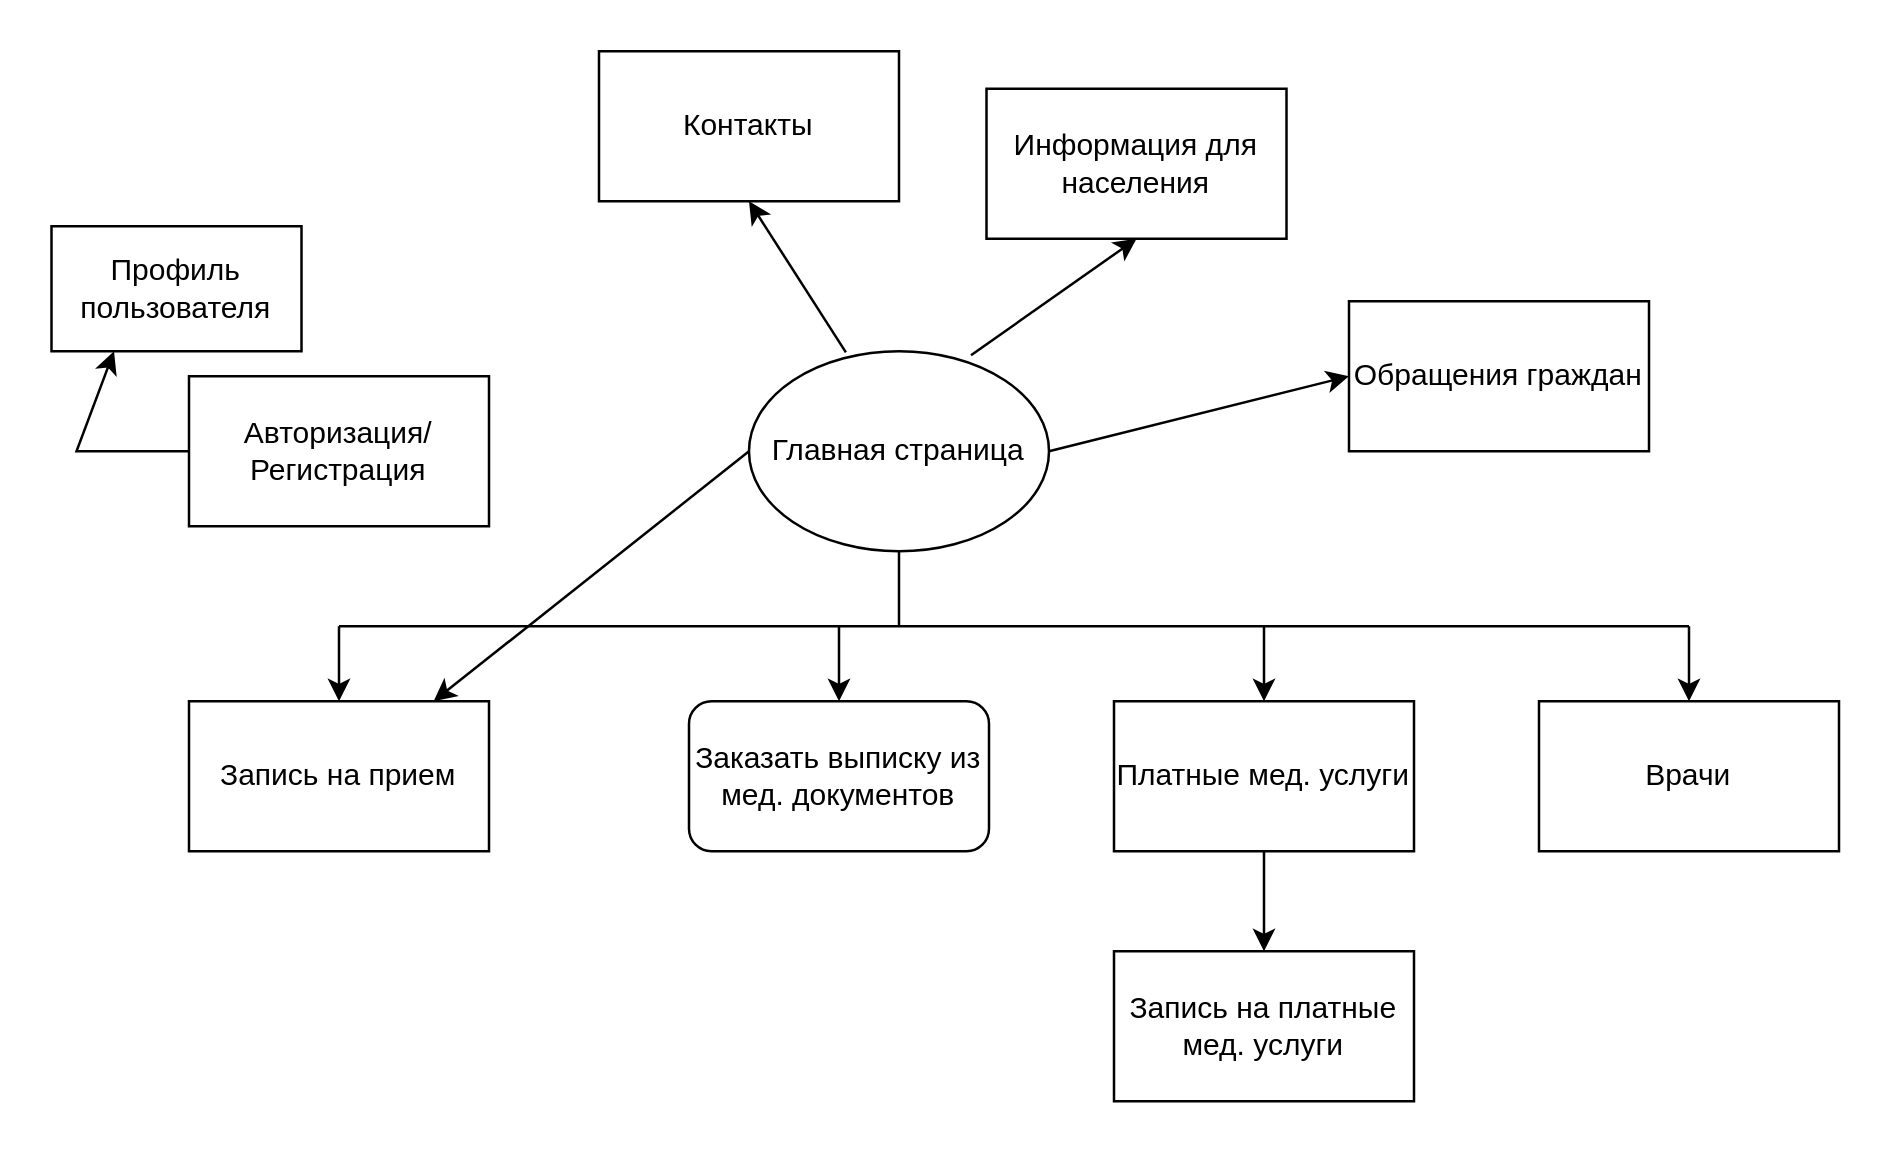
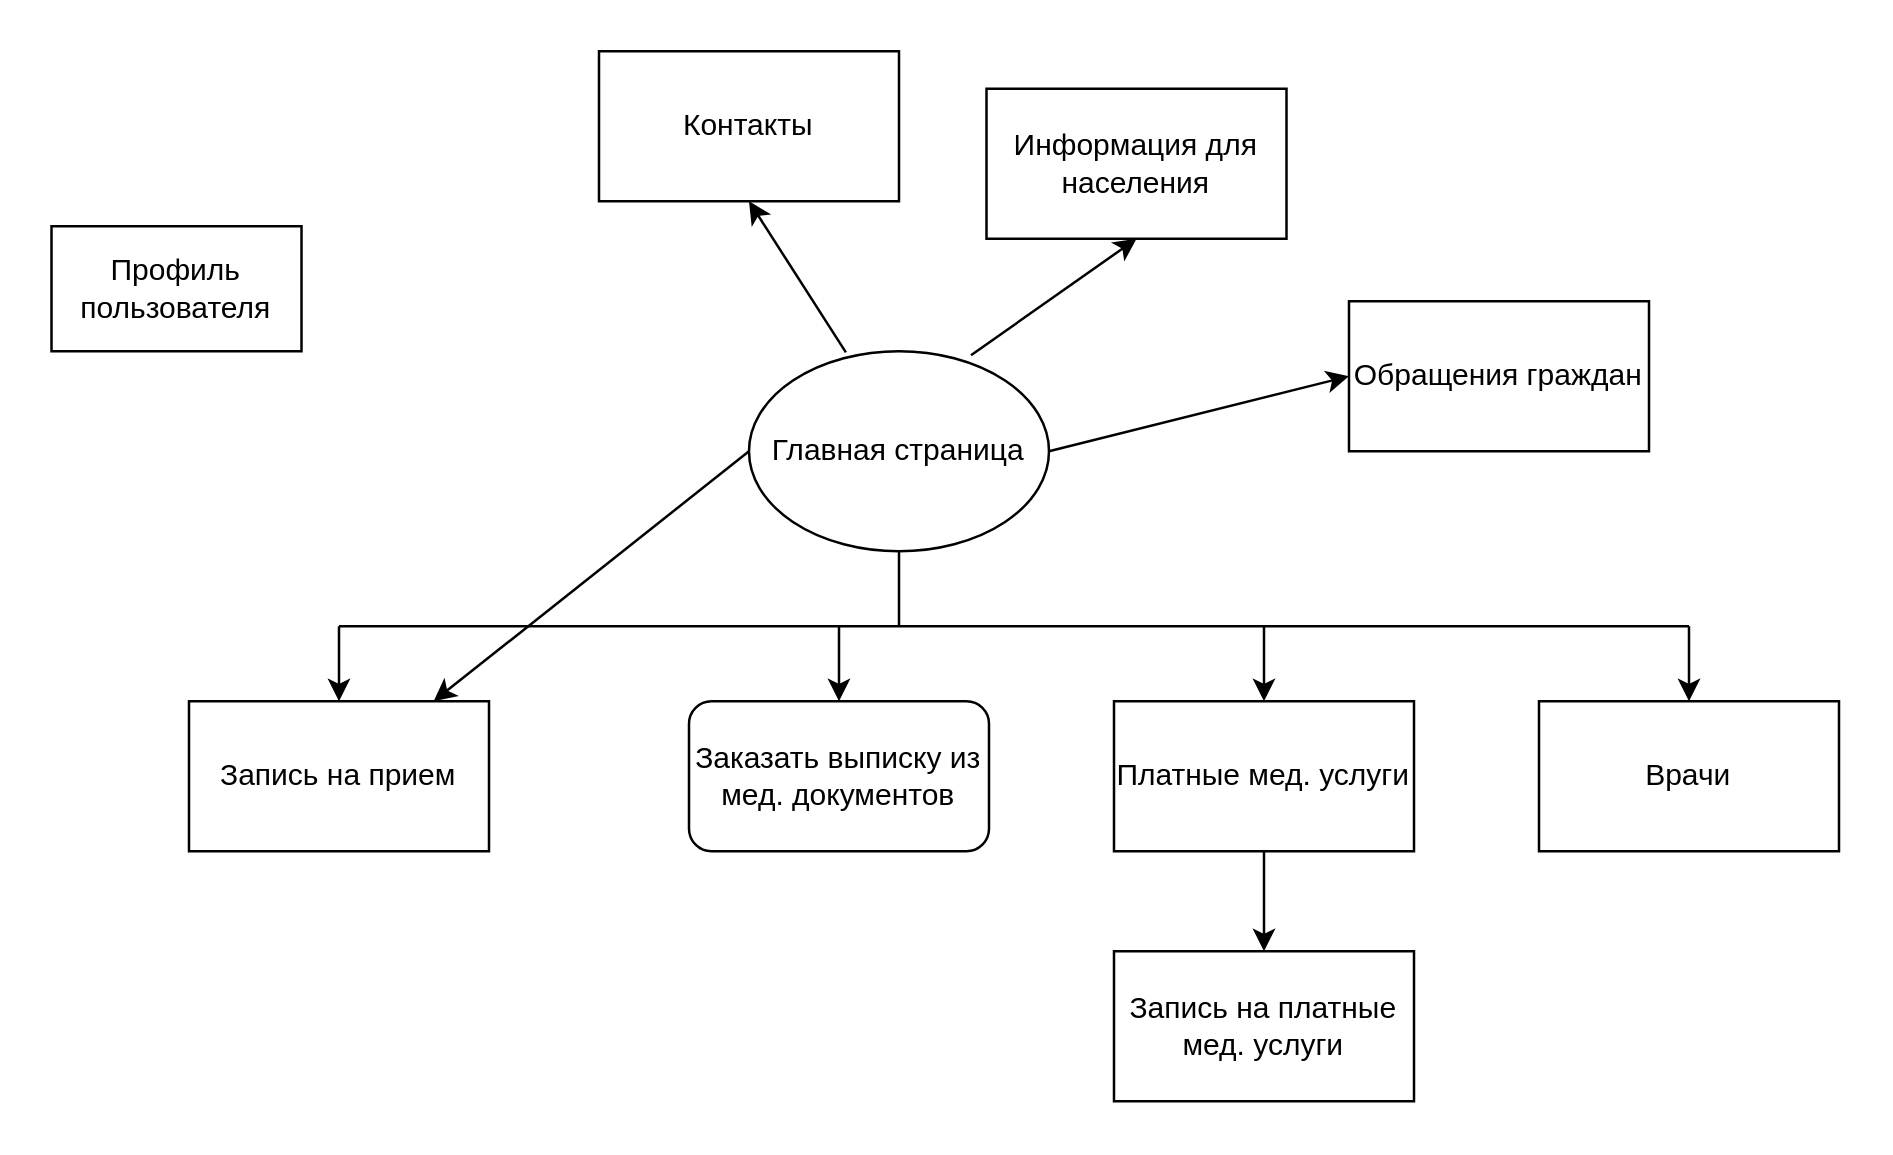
edge "Авторизация/Регистрация" -> "Профиль пользователя": removed
node "Авторизация/Регистрация": removed
